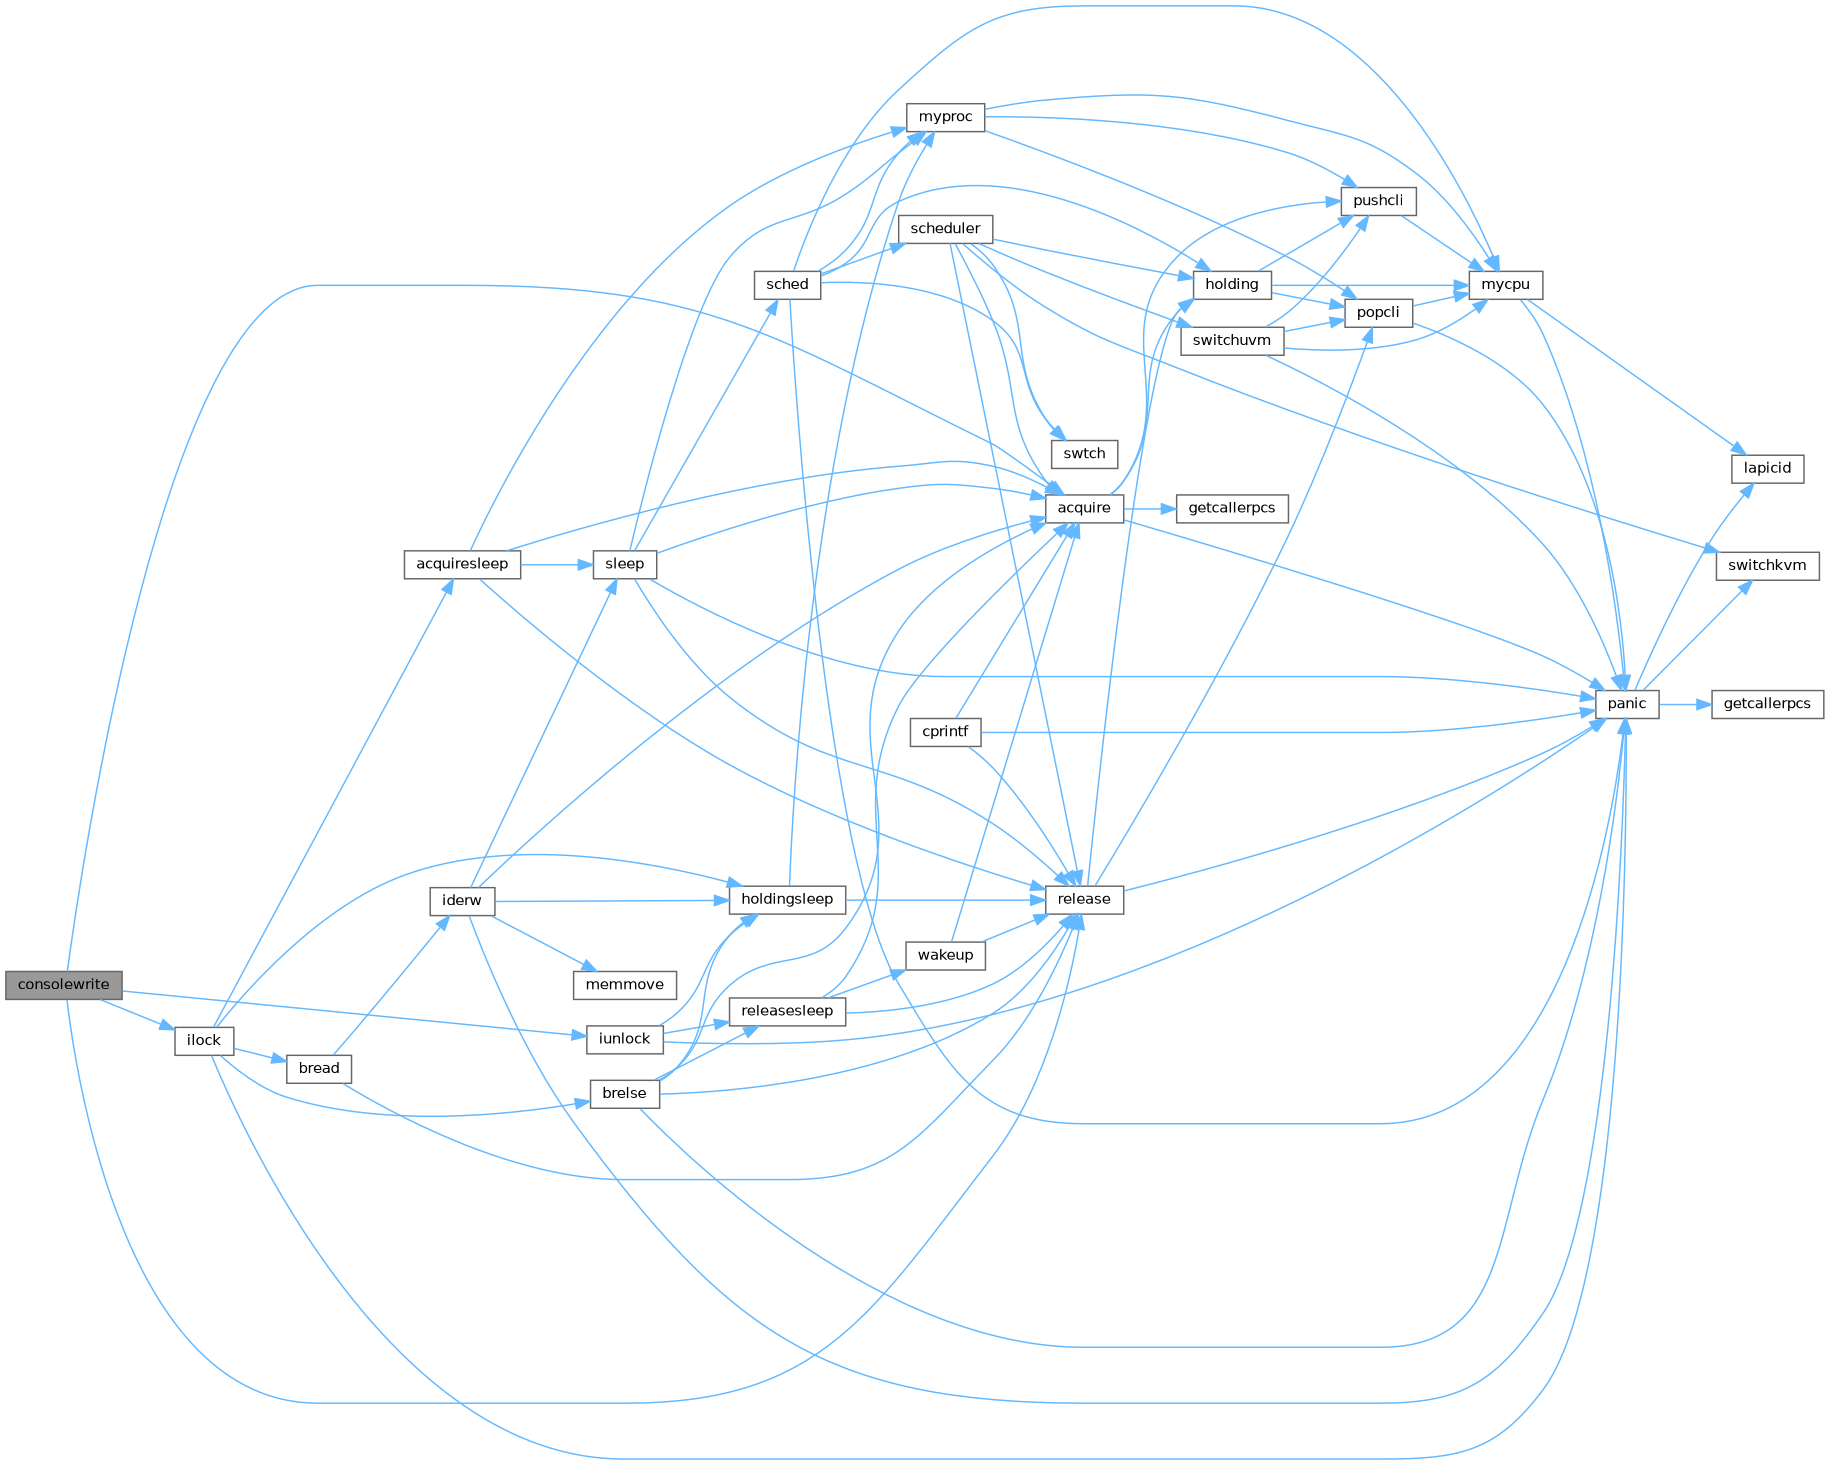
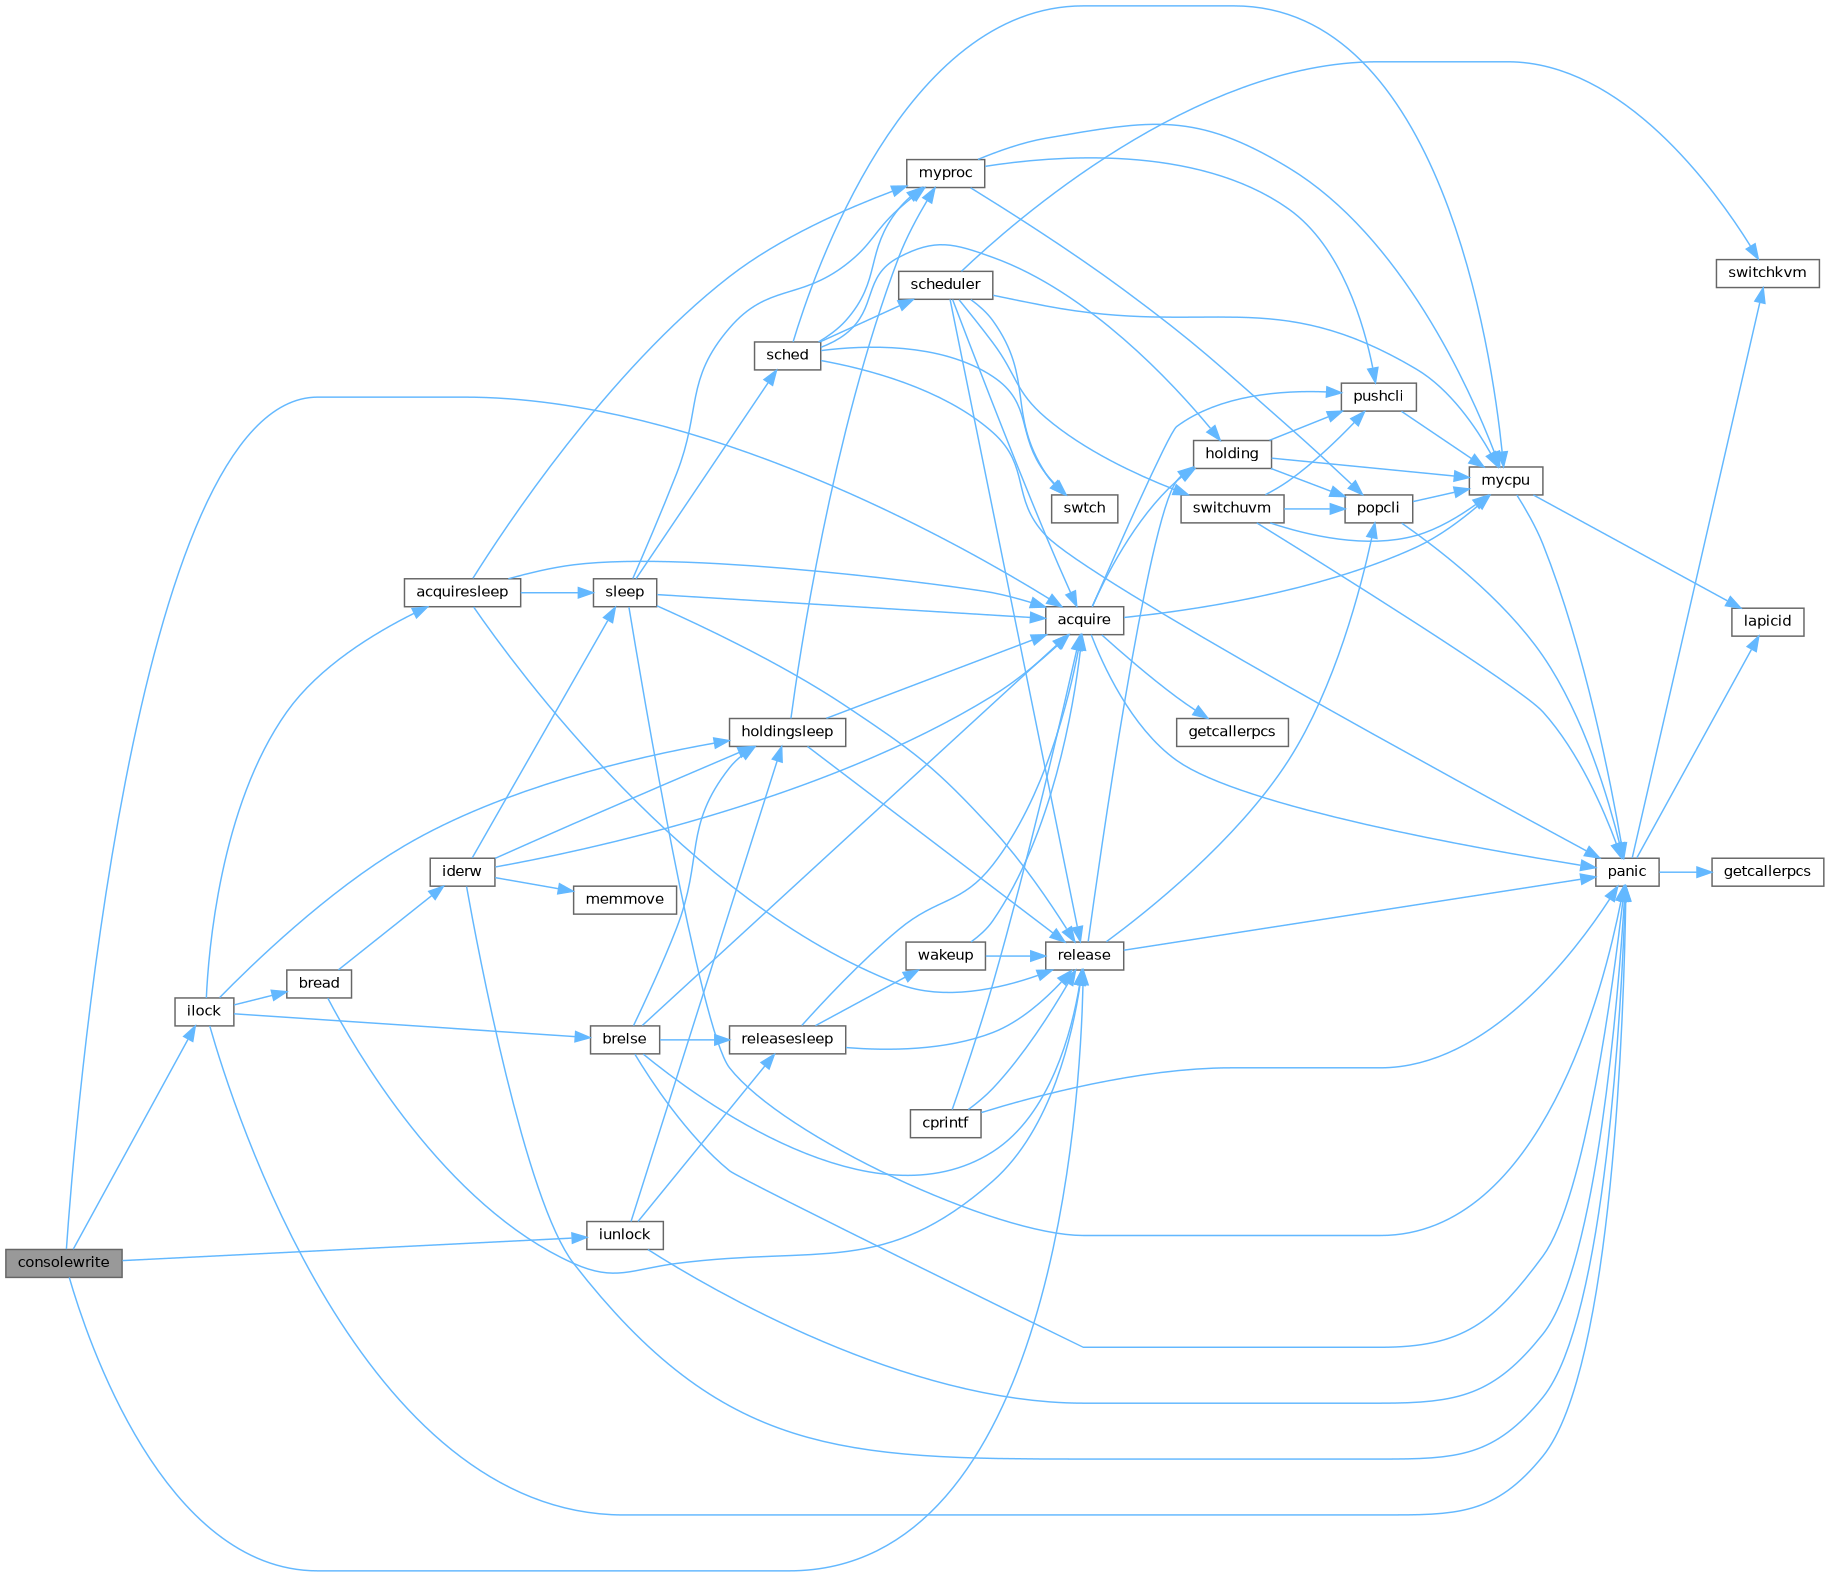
edge "scheduler" -> "holding": now "scheduler" -> "mycpu"
edge "acquire" -> "mycpu": added
edge "holdingsleep" -> "acquire": added
